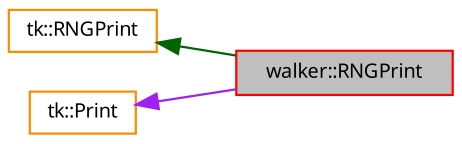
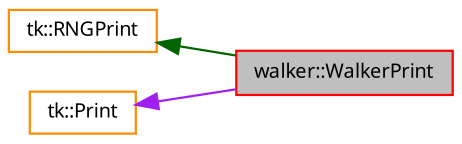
node "walker::RNGPrint": label "walker::RNGPrint" -> "walker::WalkerPrint"
